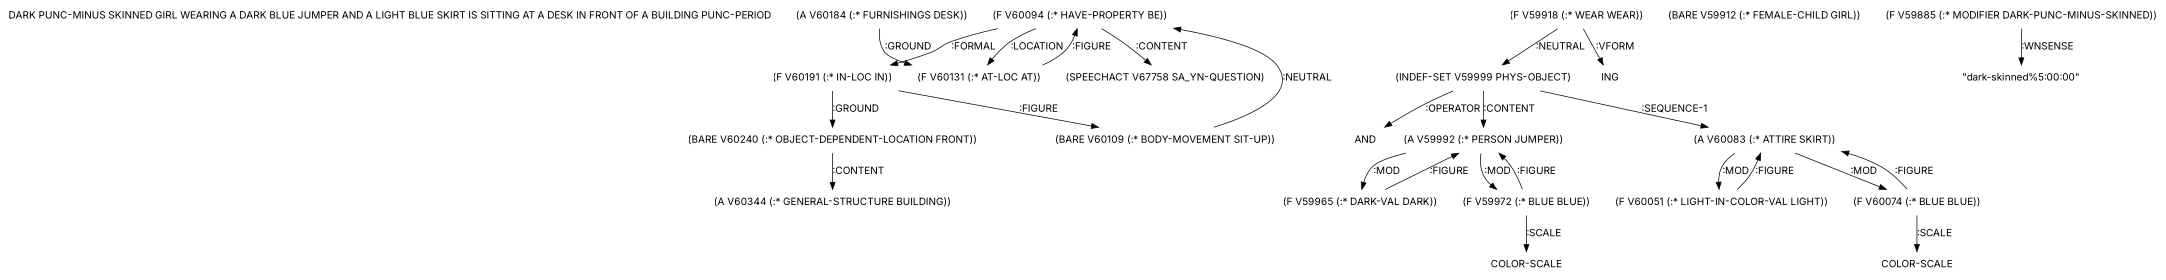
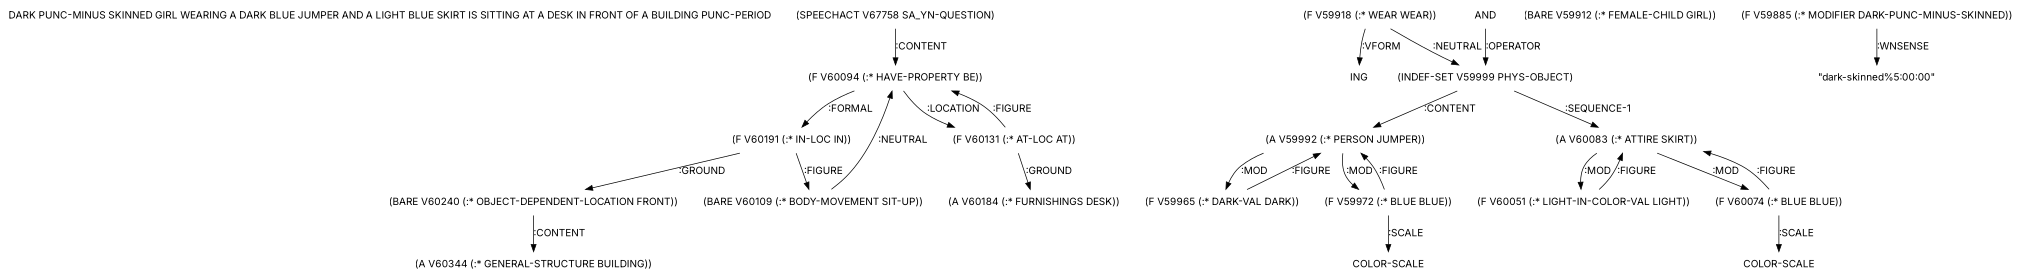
edge "(F V60094 (:* HAVE-PROPERTY BE))" -> "(SPEECHACT V67758 SA_YN-QUESTION)": reversed
edge "(A V60184 (:* FURNISHINGS DESK))" -> "(F V60131 (:* AT-LOC AT))": reversed
edge "(INDEF-SET V59999 PHYS-OBJECT)" -> "AND": reversed
